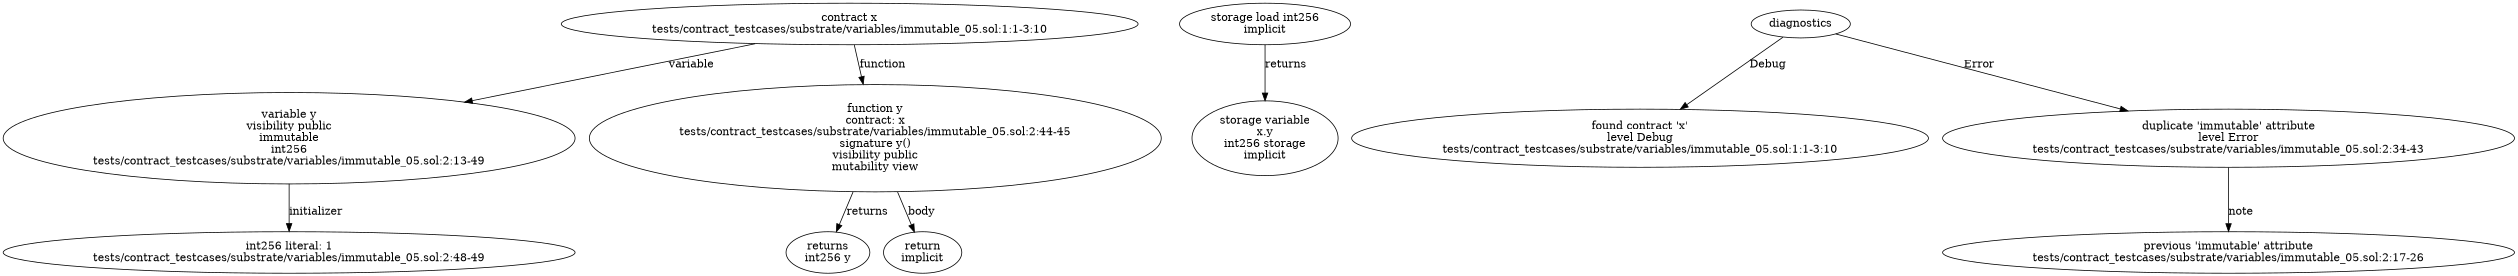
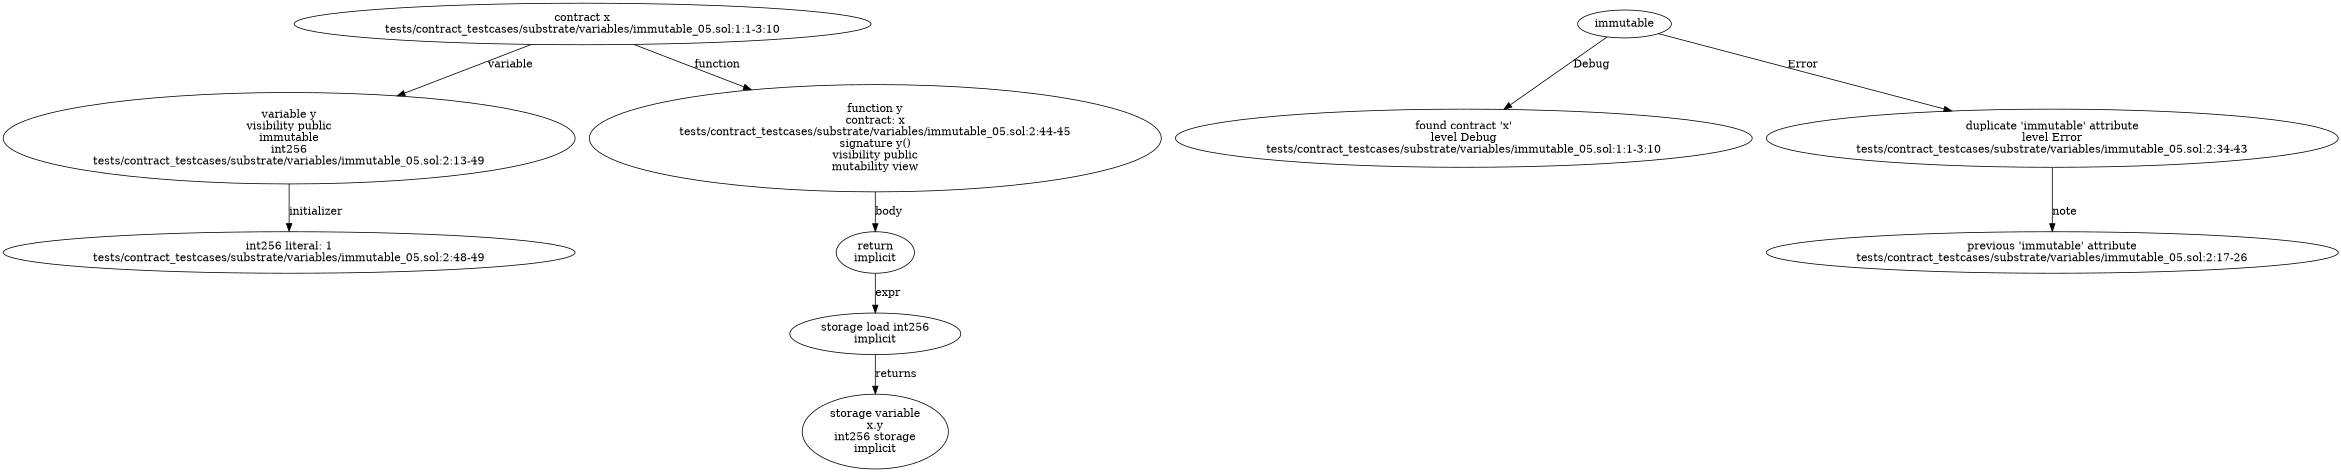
node "diagnostics": label "diagnostics" -> "immutable"
node "returns int256 y": removed
edge "return implicit" -> "storage load int256 implicit": added, label "expr"
